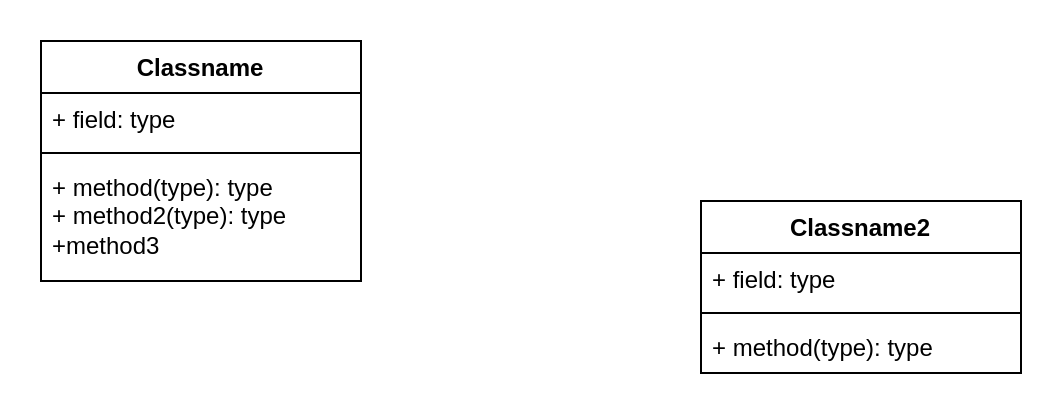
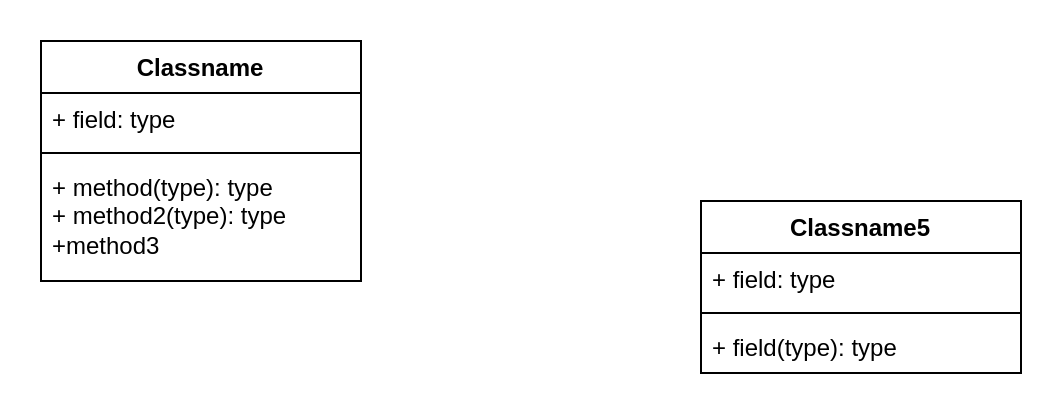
node "Classname2": label "Classname2" -> "Classname5"
node "+ method(type): type": label "+ method(type): type" -> "+ field(type): type"
